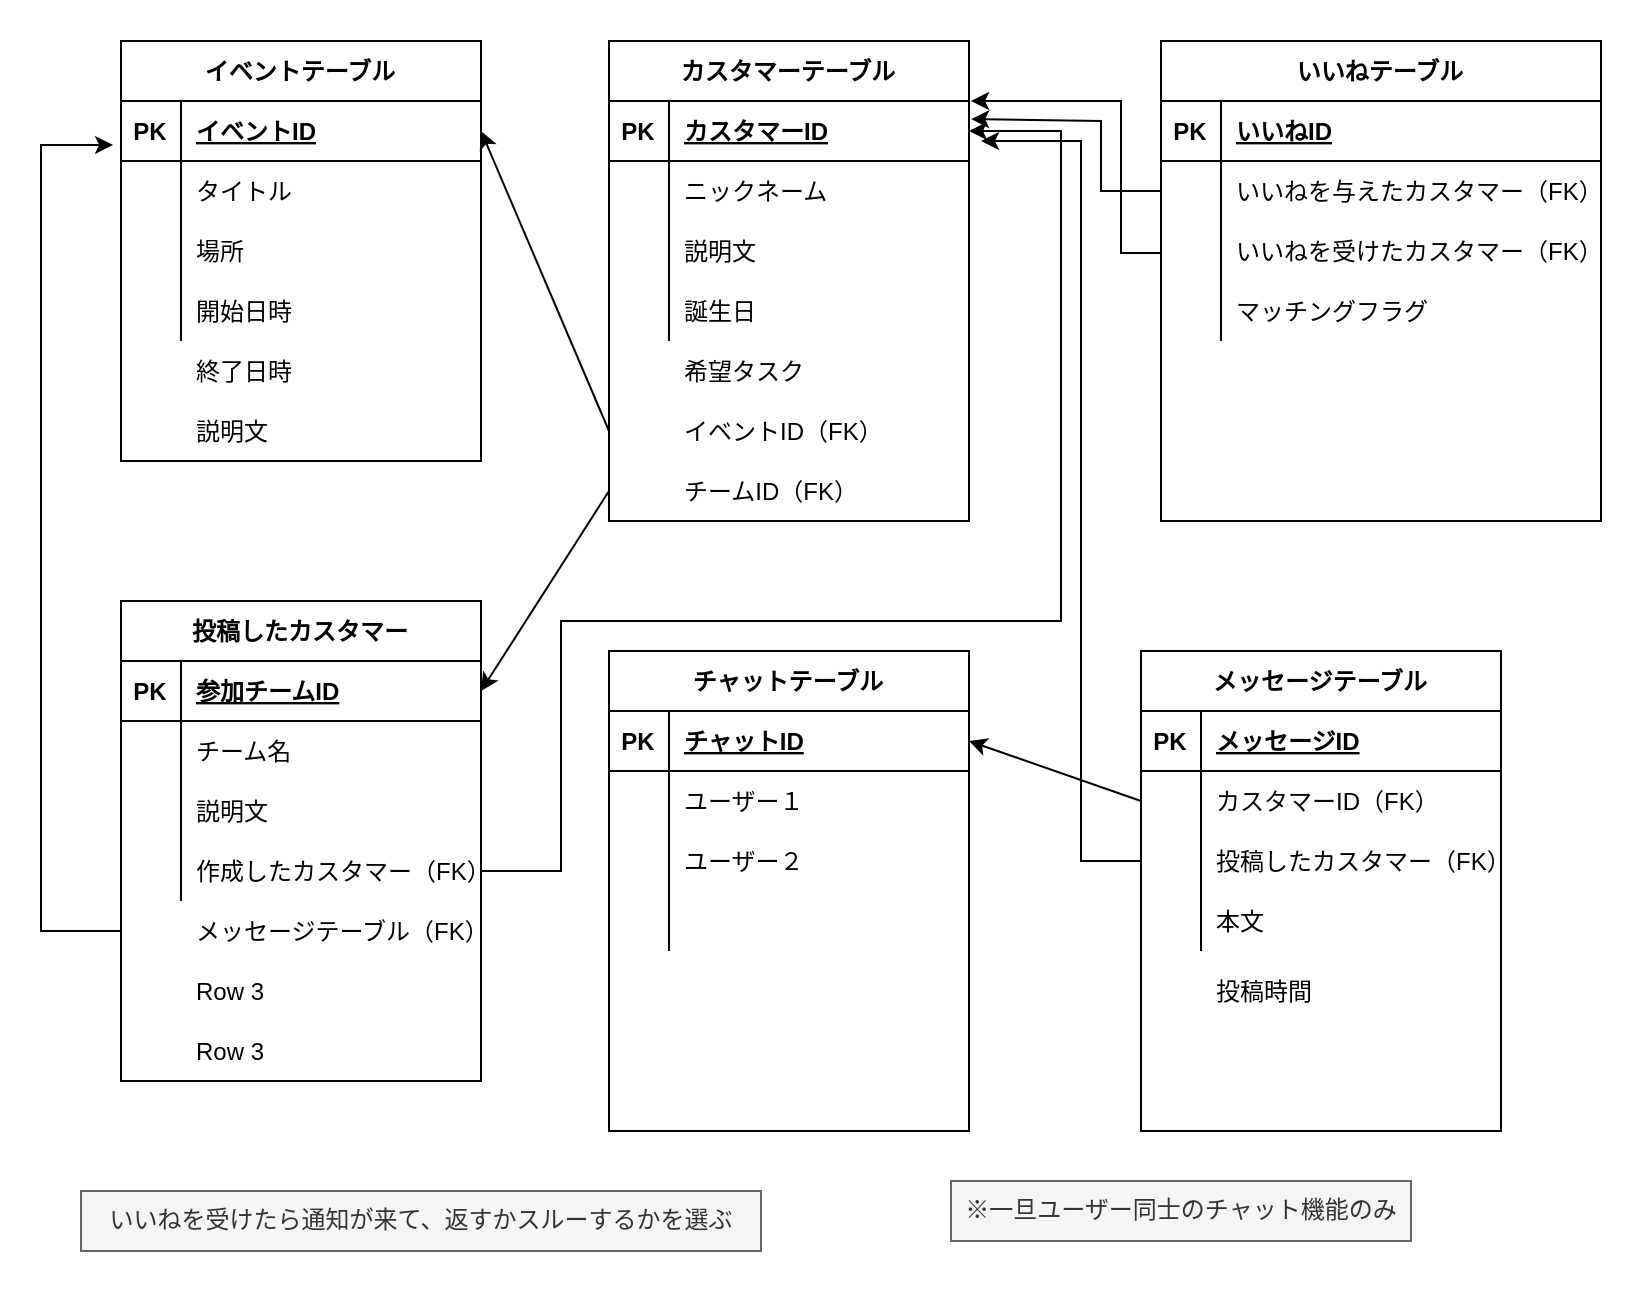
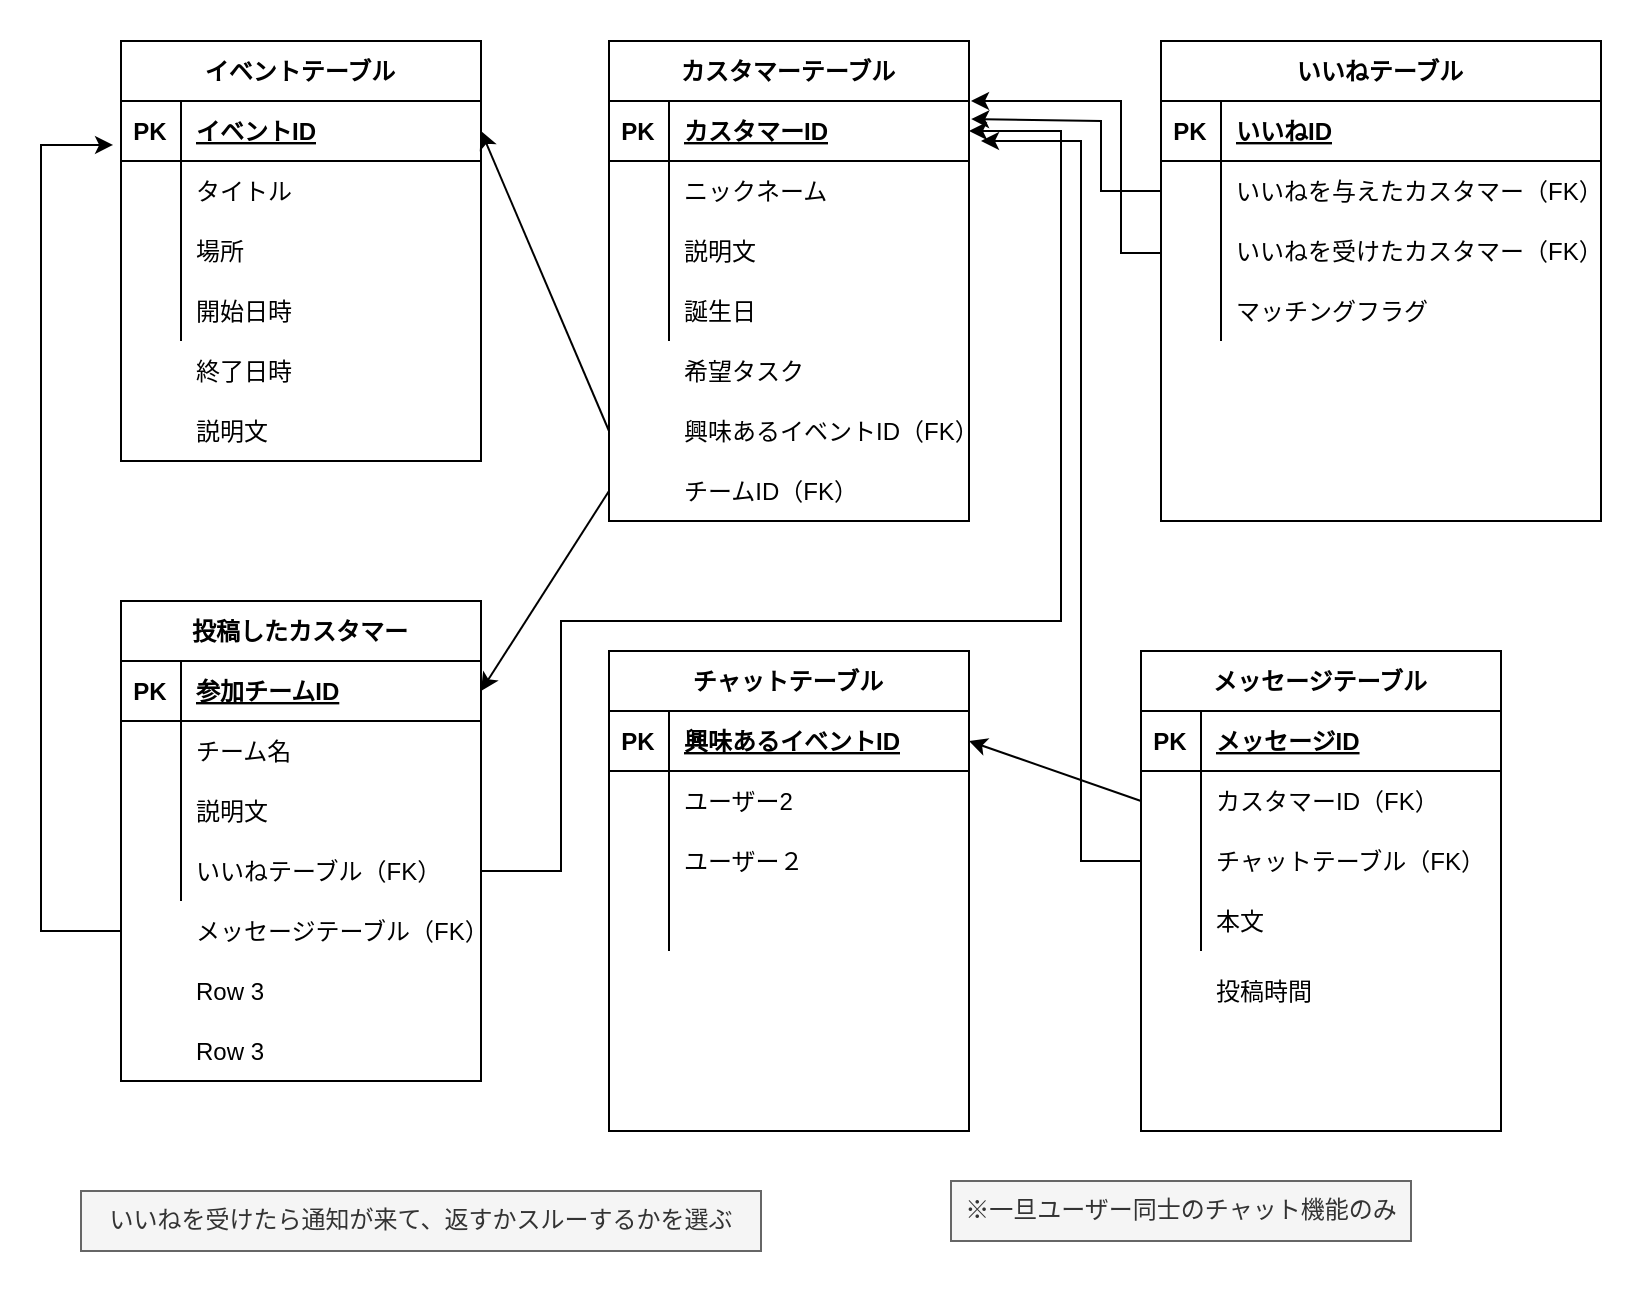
node "イベントID（FK）": label "イベントID（FK）" -> "興味あるイベントID（FK）"
node "チャットID": label "チャットID" -> "興味あるイベントID"
node "ユーザー１": label "ユーザー１" -> "ユーザー2"
node "投稿したカスタマー（FK）": label "投稿したカスタマー（FK）" -> "チャットテーブル（FK）"
node "作成したカスタマー（FK）": label "作成したカスタマー（FK）" -> "いいねテーブル（FK）"
